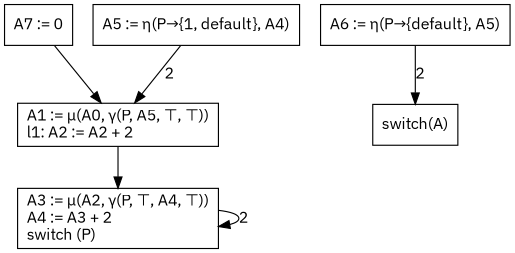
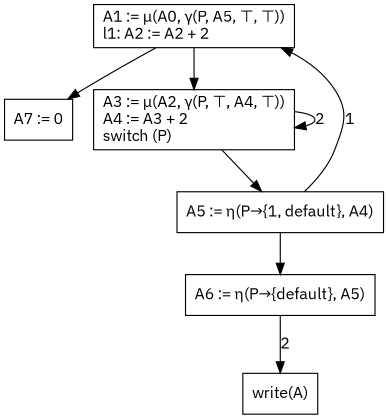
edge "A7 := 0" -> "A1 := μ(A0, γ(P, A5, ⊤, ⊤)) l1: A2 := A2 + 2": reversed
edge "A5 := η(P→{1, default}, A4)" -> "A1 := μ(A0, γ(P, A5, ⊤, ⊤)) l1: A2 := A2 + 2": label "2" -> "1"
node "switch(A)": label "switch(A)" -> "write(A)"
edge "A3 := μ(A2, γ(P, ⊤, A4, ⊤)) A4 := A3 + 2 switch (P)" -> "A5 := η(P→{1, default}, A4)": added
edge "A5 := η(P→{1, default}, A4)" -> "A6 := η(P→{default}, A5)": added
